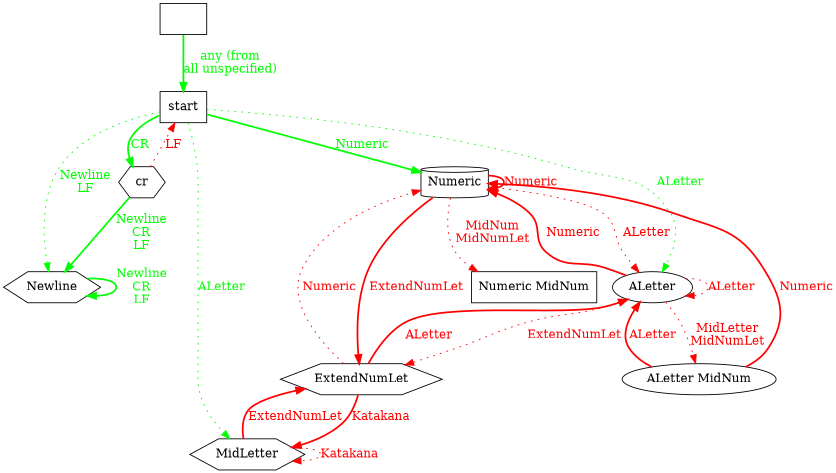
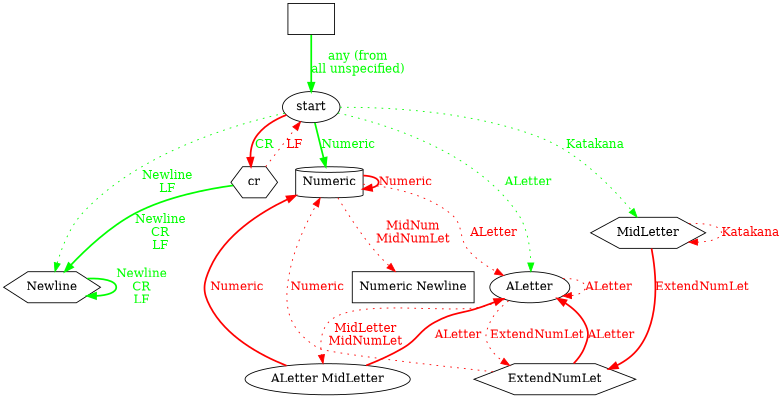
node "start": shape box -> ellipse
edge "start" -> "cr": color green -> red
edge "ALetter" -> "Numeric": removed, label "Numeric"
edge "Numeric" -> "ExtendNumLet": removed, label "ExtendNumLet"
edge "start" -> "MidLetter": label "ALetter" -> "Katakana"
node "Numeric MidNum": label "Numeric MidNum" -> "Numeric Newline"
node "ALetter MidNum": label "ALetter MidNum" -> "ALetter MidLetter"
edge "ExtendNumLet" -> "MidLetter": removed, label "Katakana"
